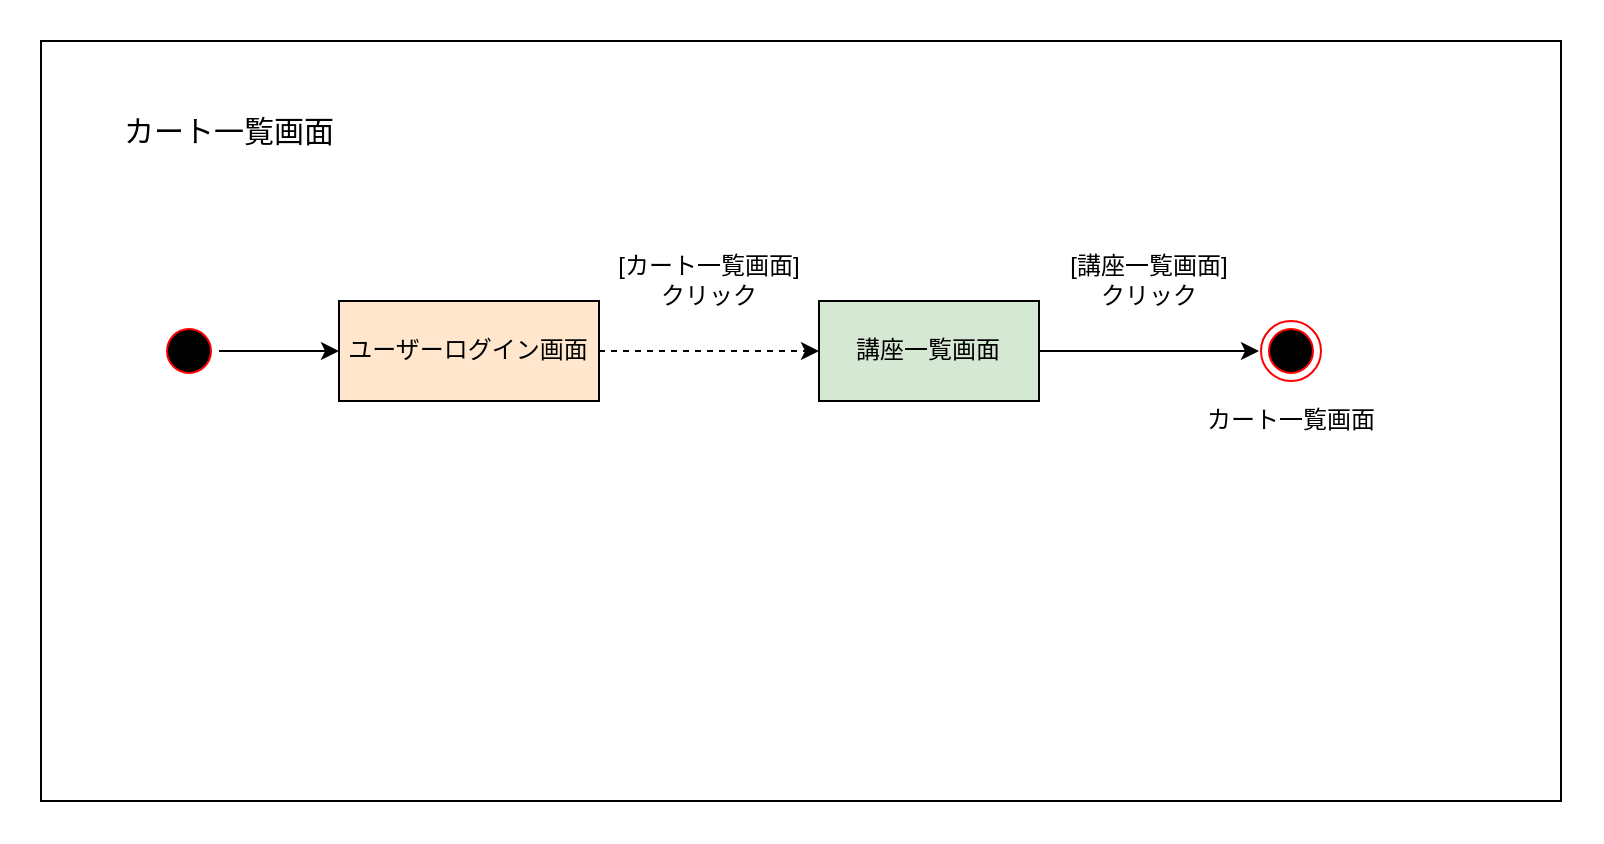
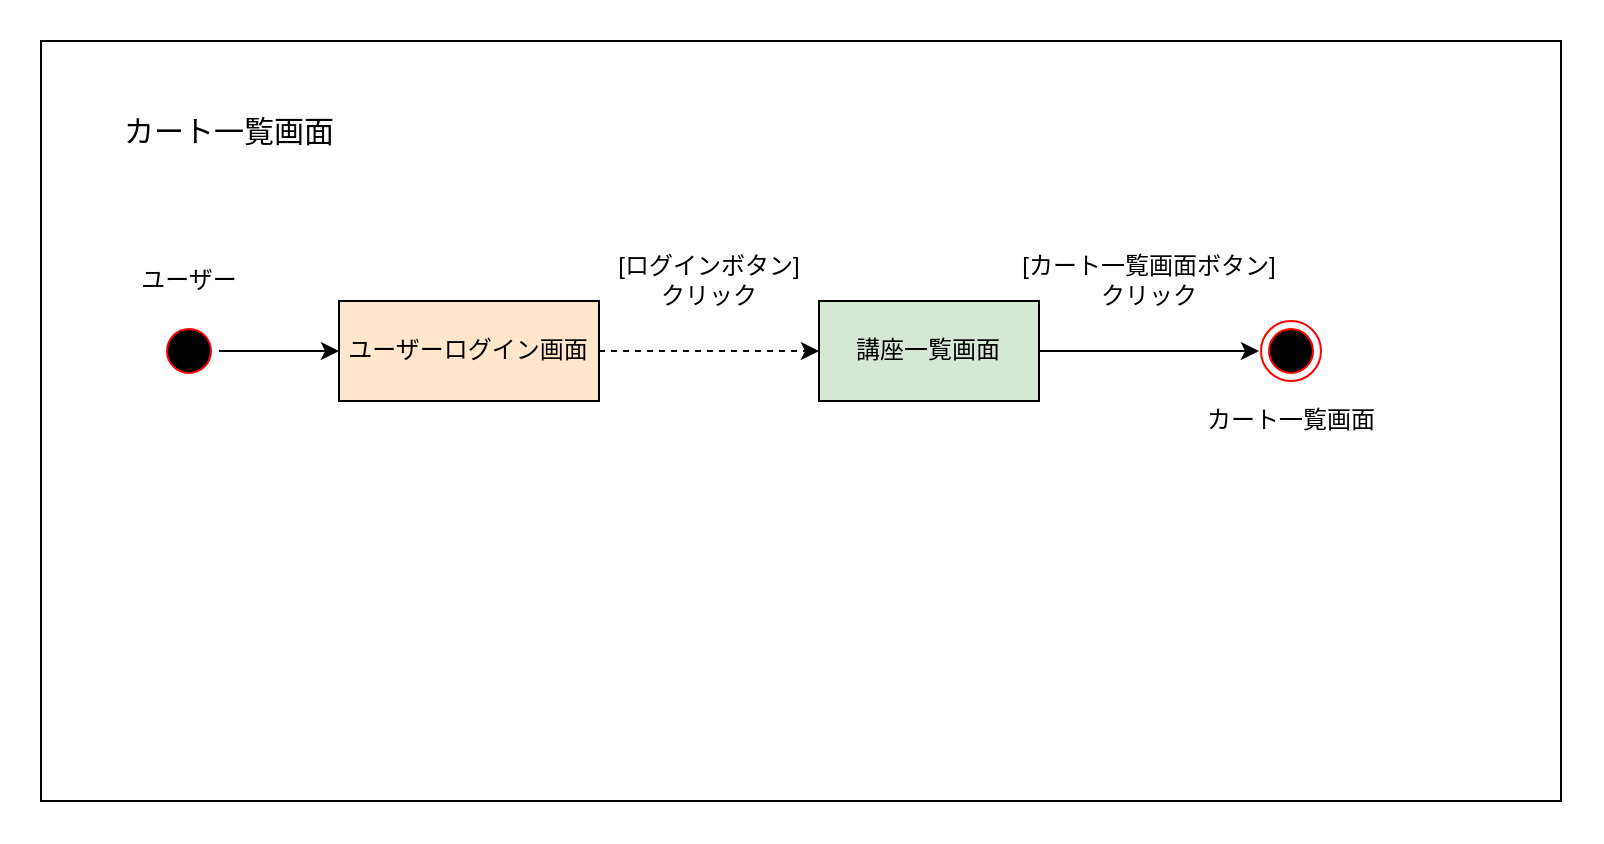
node "ユーザー": added
node "[カート一覧画面] クリック": label "[カート一覧画面] クリック" -> "[ログインボタン] クリック"
node "[講座一覧画面] クリック": label "[講座一覧画面] クリック" -> "[カート一覧画面ボタン] クリック"
